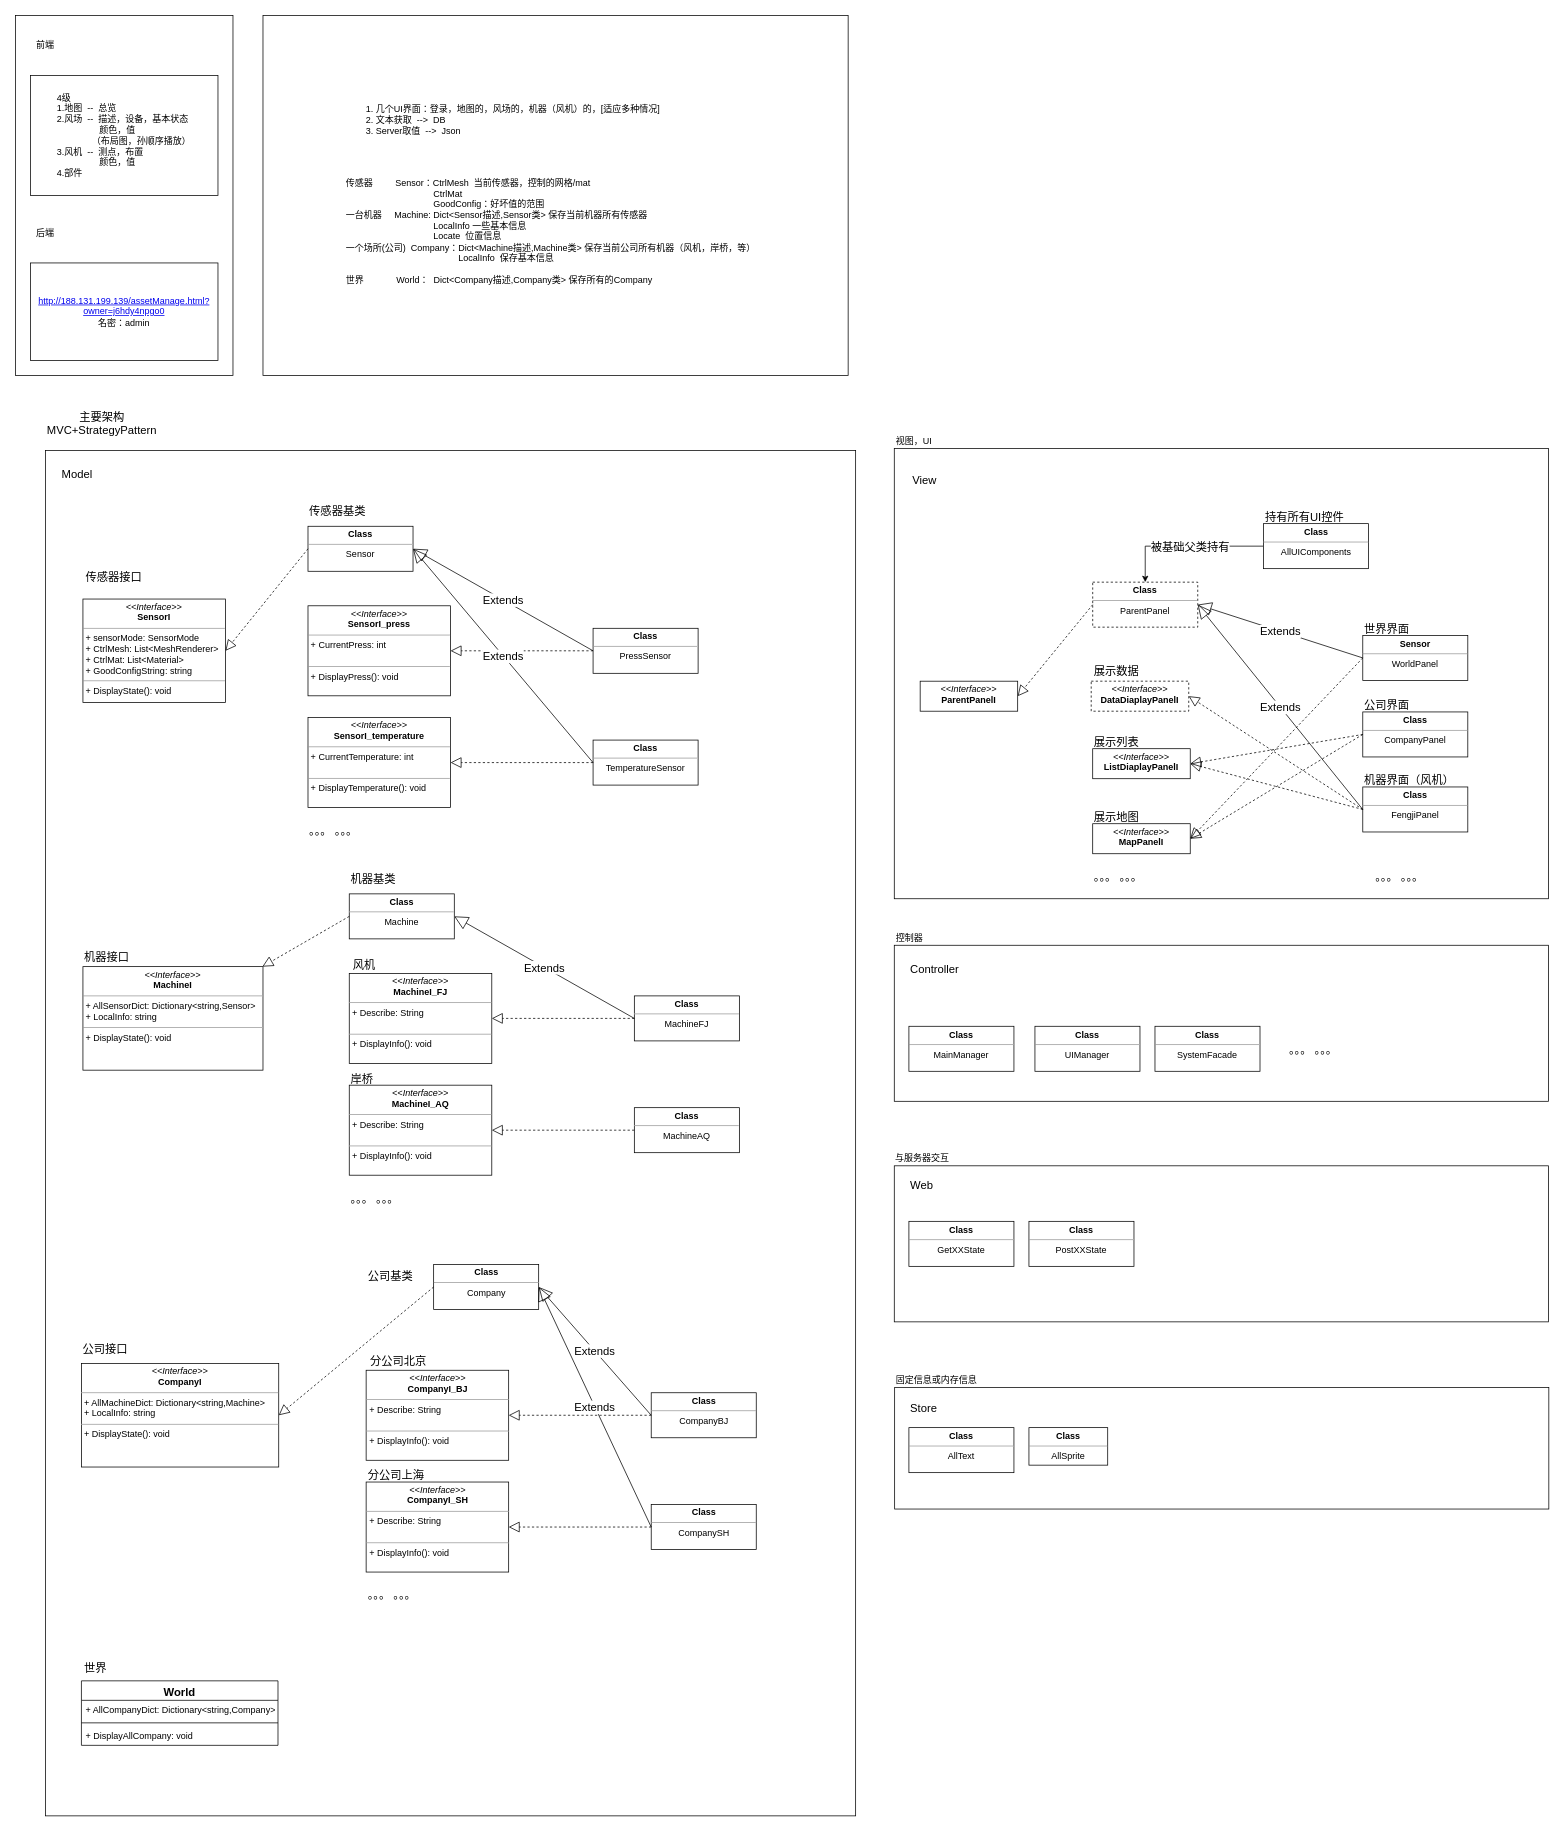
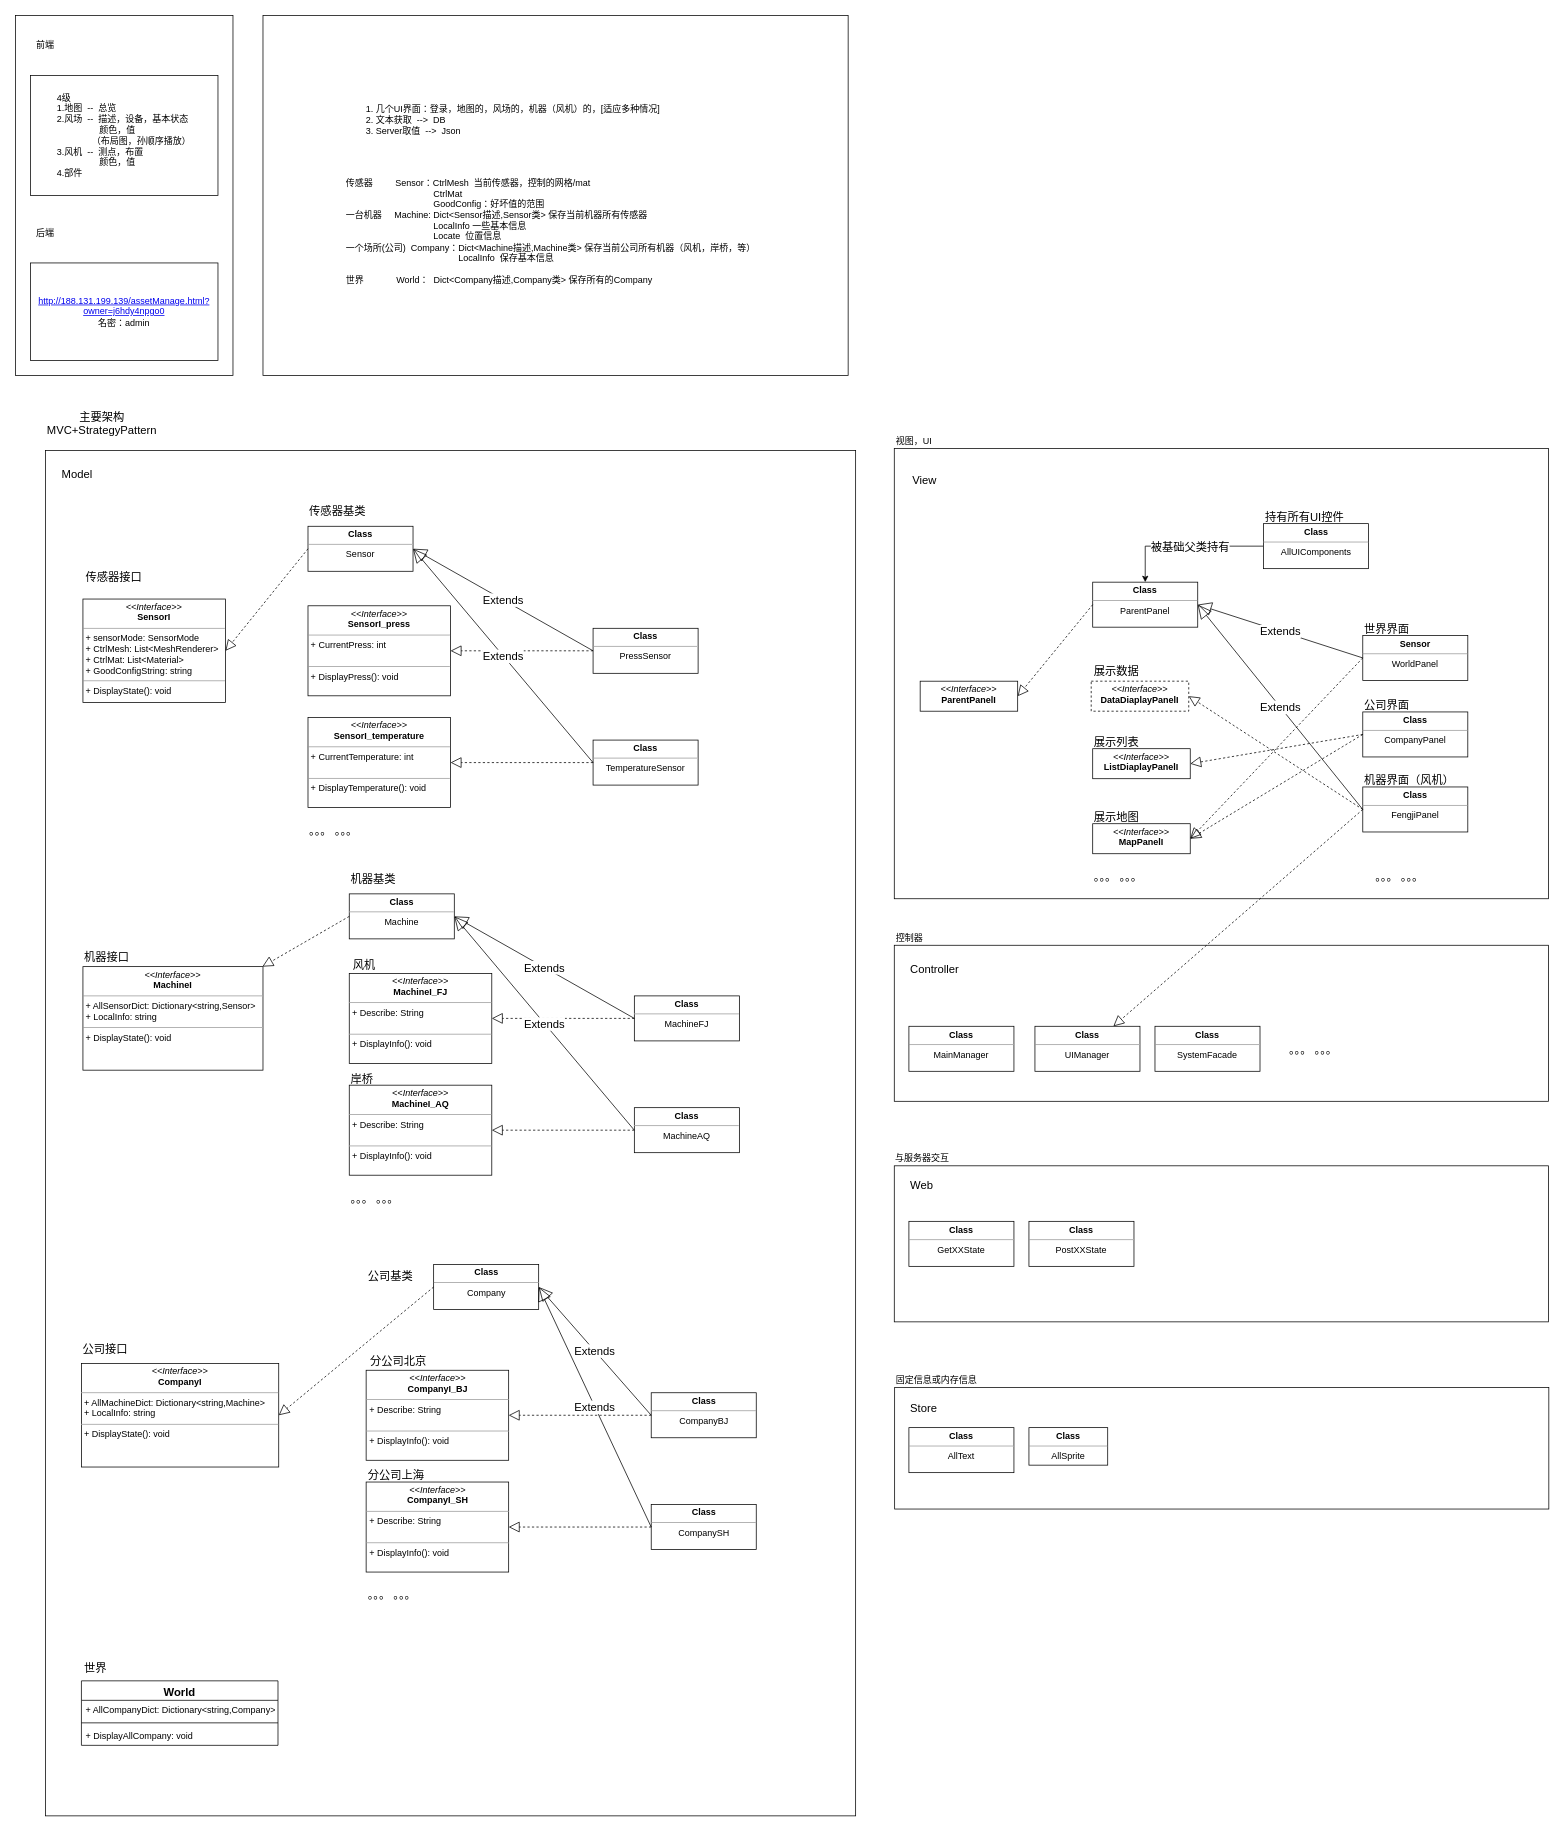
node "Class ParentPanel": style dashed -> solid
edge "Class FengjiPanel" -> "<<Interface>> ListDiaplayPanelI": now "Class FengjiPanel" -> "Class UIManager"
edge "Class MachineAQ" -> "Class Machine": added, label "Extends"
